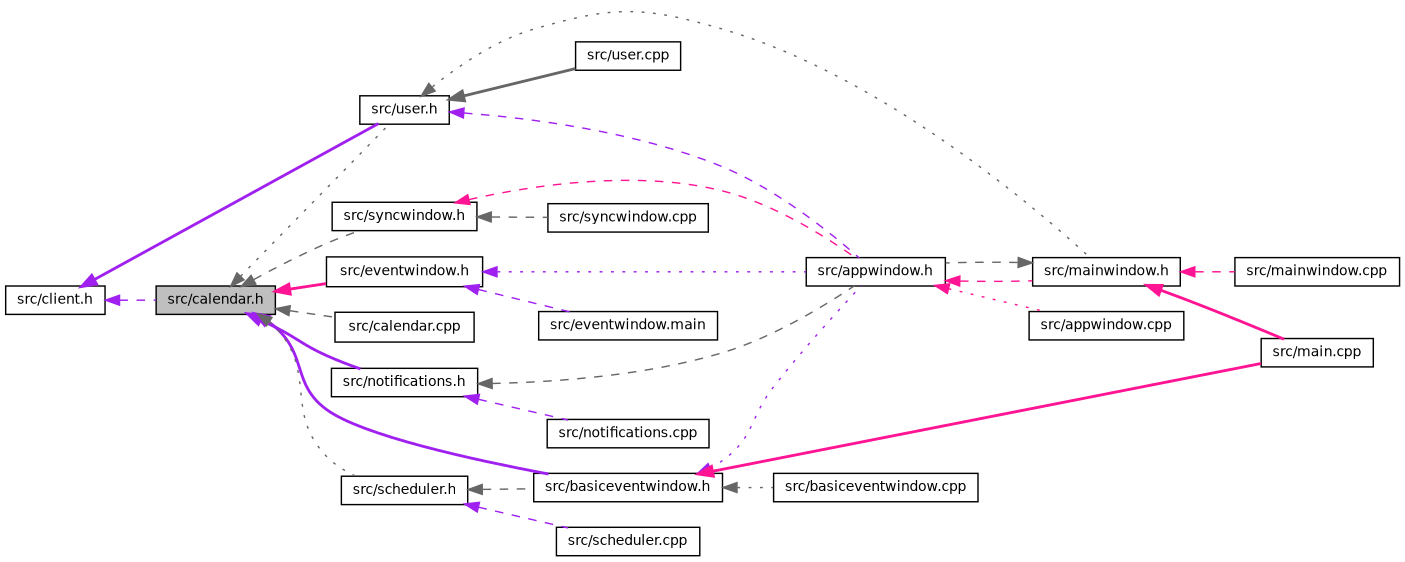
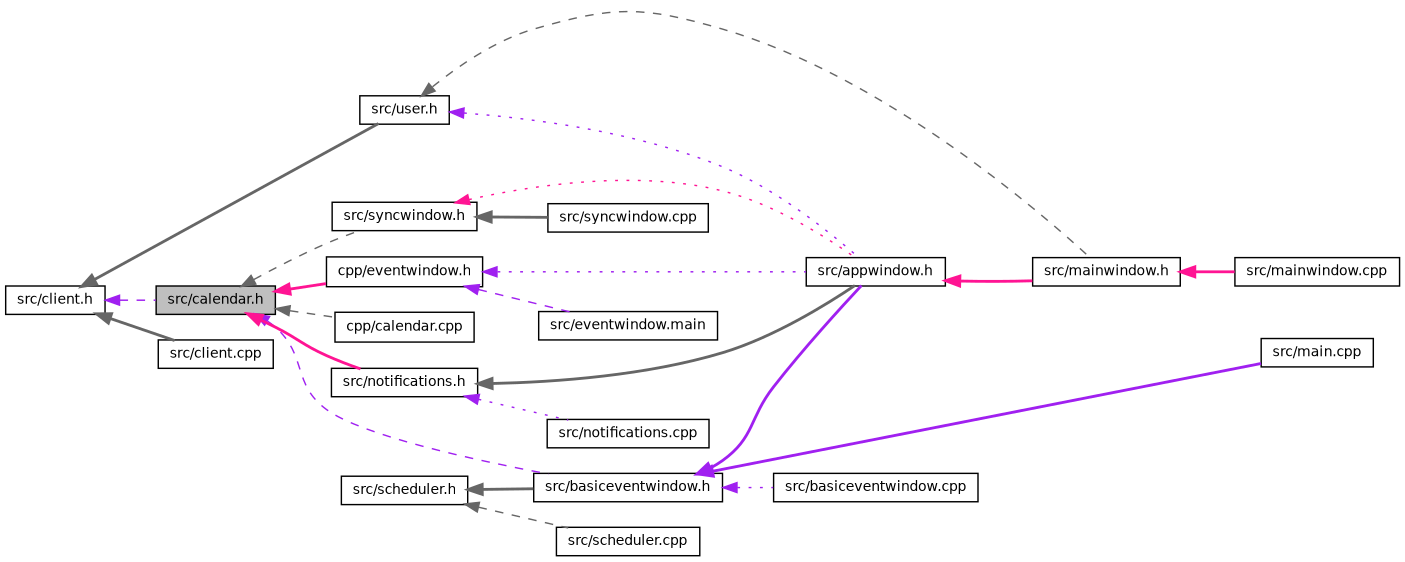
edge "src/mainwindow.h" -> "src/user.h": style dotted -> dashed
node "src/user.cpp": removed
edge "src/appwindow.h" -> "src/user.h": style dashed -> dotted
edge "src/appwindow.h" -> "src/syncwindow.h": style dashed -> dotted
edge "src/user.h" -> "src/calendar.h": removed
edge "src/user.h" -> "src/client.h": color purple -> gray40
edge "src/syncwindow.cpp" -> "src/syncwindow.h": style dashed -> bold
edge "src/appwindow.h" -> "src/mainwindow.h": removed
node "src/eventwindow.h": label "src/eventwindow.h" -> "cpp/eventwindow.h"
edge "src/mainwindow.cpp" -> "src/mainwindow.h": style dashed -> bold
edge "src/mainwindow.h" -> "src/appwindow.h": style dashed -> bold
edge "src/main.cpp" -> "src/mainwindow.h": removed
node "src/appwindow.cpp": removed
node "src/calendar.cpp": label "src/calendar.cpp" -> "cpp/calendar.cpp"
edge "src/notifications.h" -> "src/calendar.h": color purple -> deeppink
node "src/client.cpp": added
edge "src/appwindow.h" -> "src/notifications.h": style dashed -> bold
edge "src/appwindow.h" -> "src/basiceventwindow.h": style dotted -> bold
edge "src/scheduler.h" -> "src/calendar.h": removed
edge "src/notifications.cpp" -> "src/notifications.h": style dashed -> dotted
edge "src/main.cpp" -> "src/basiceventwindow.h": color deeppink -> purple
edge "src/basiceventwindow.h" -> "src/calendar.h": style bold -> dashed
edge "src/basiceventwindow.cpp" -> "src/basiceventwindow.h": color gray40 -> purple
edge "src/basiceventwindow.h" -> "src/scheduler.h": style dashed -> bold
edge "src/scheduler.cpp" -> "src/scheduler.h": color purple -> gray40
